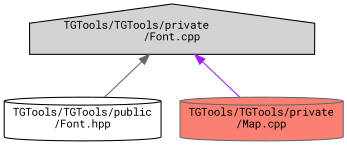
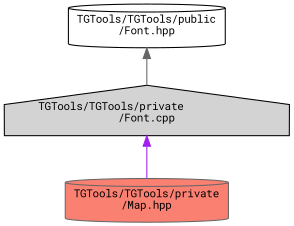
edge "TGTools/TGTools/public /Font.hpp" -> "TGTools/TGTools/private /Font.cpp": reversed
node "TGTools/TGTools/private /Map.cpp": label "TGTools/TGTools/private /Map.cpp" -> "TGTools/TGTools/private /Map.hpp"
